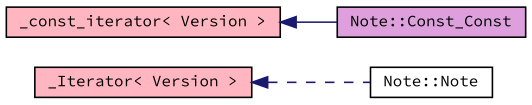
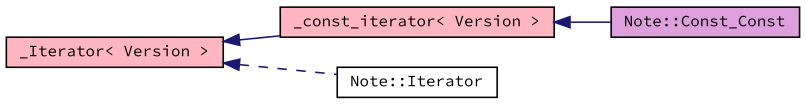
edge "_const_iterator< Version >" -> "_Iterator< Version >": added
node "Note::Note": label "Note::Note" -> "Note::Iterator"
